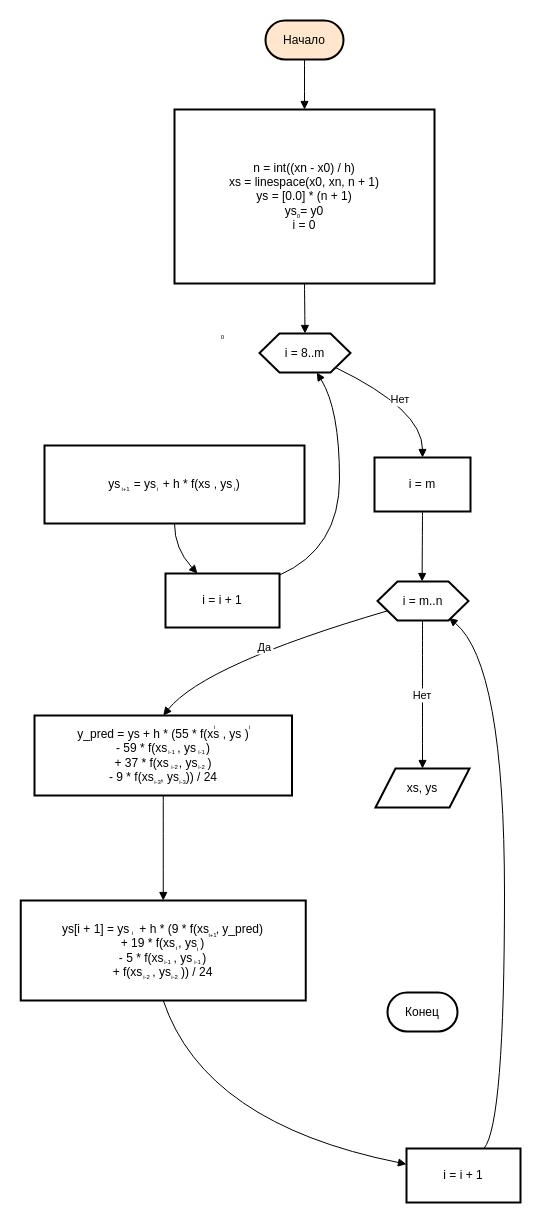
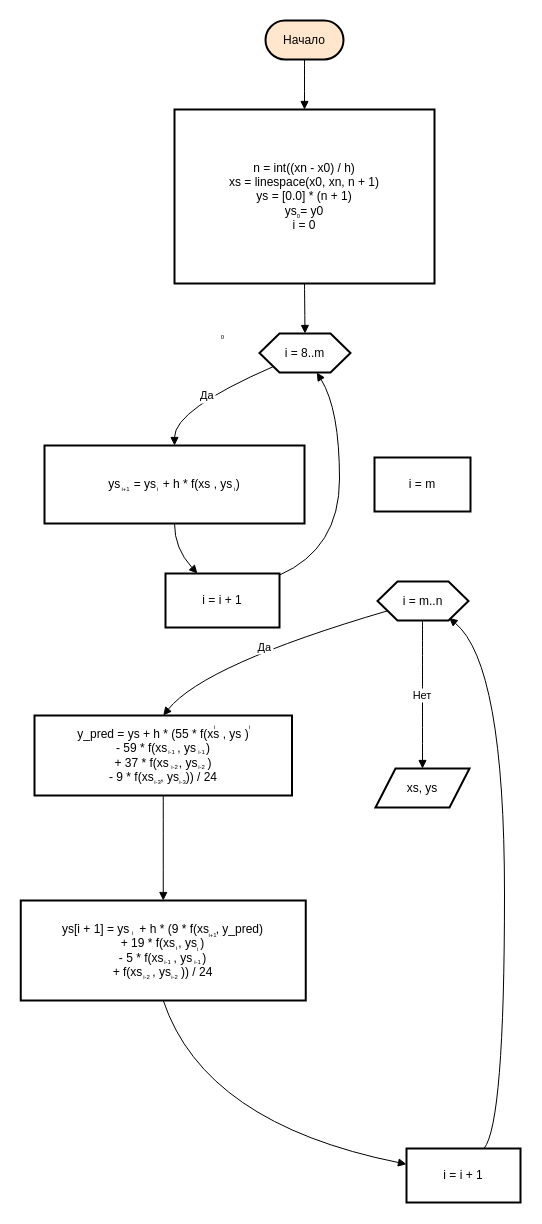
edge "i = 8..m" -> "ys = ys + h * f(xs , ys )": added, label "Да"
edge "i = 8..m" -> "i = m": removed, label "Нет"
edge "i = m" -> "i = m..n": removed
node "Конец": removed
